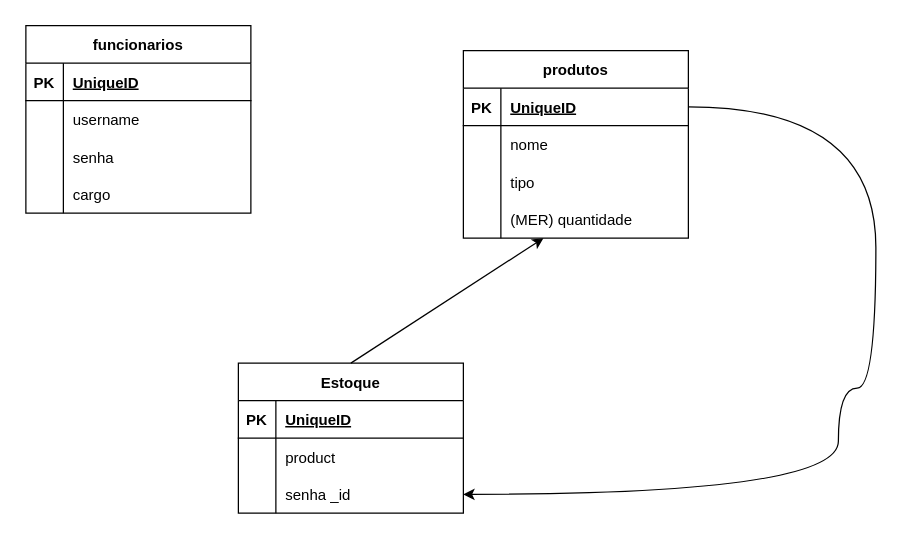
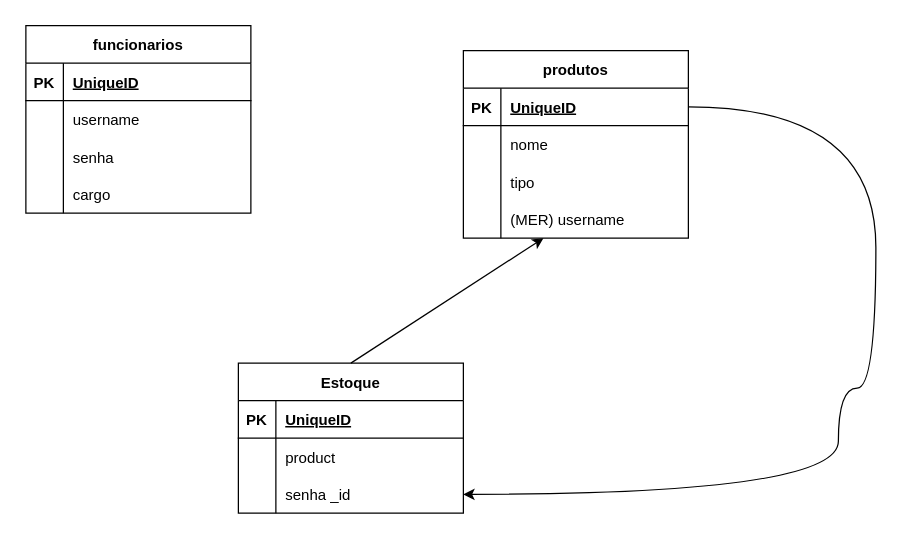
node "(MER) quantidade": label "(MER) quantidade" -> "(MER) username"
